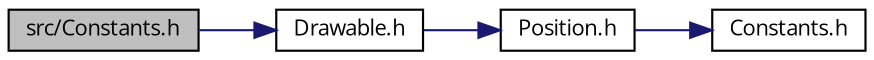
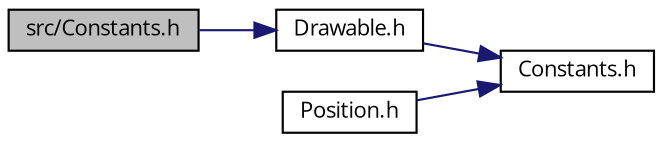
edge "Drawable.h" -> "Position.h": now "Drawable.h" -> "Constants.h"
